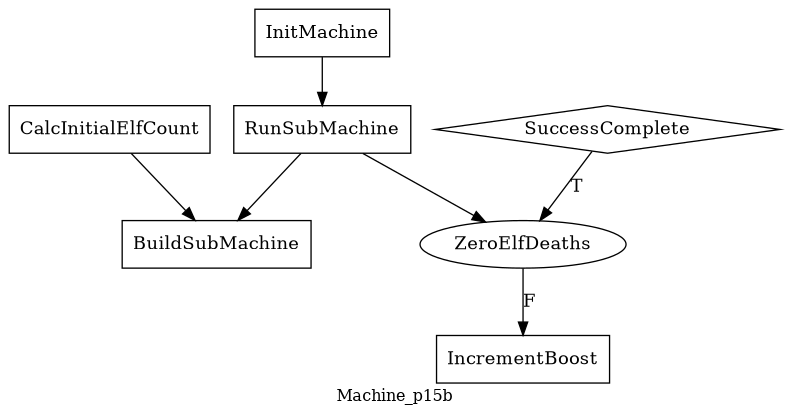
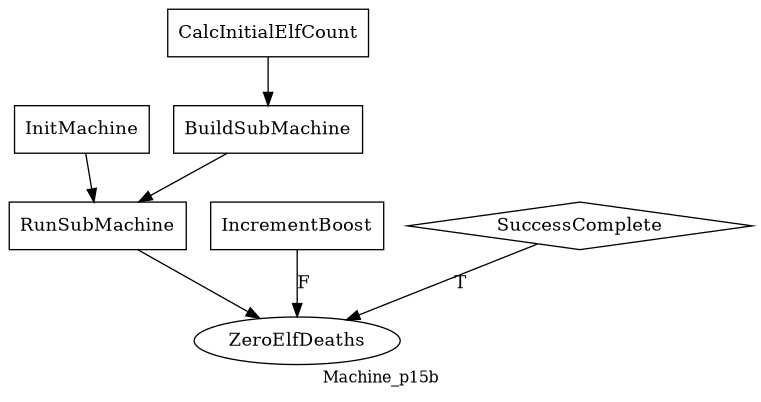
edge "RunSubMachine" -> "BuildSubMachine": reversed
edge "ZeroElfDeaths" -> "IncrementBoost": reversed
